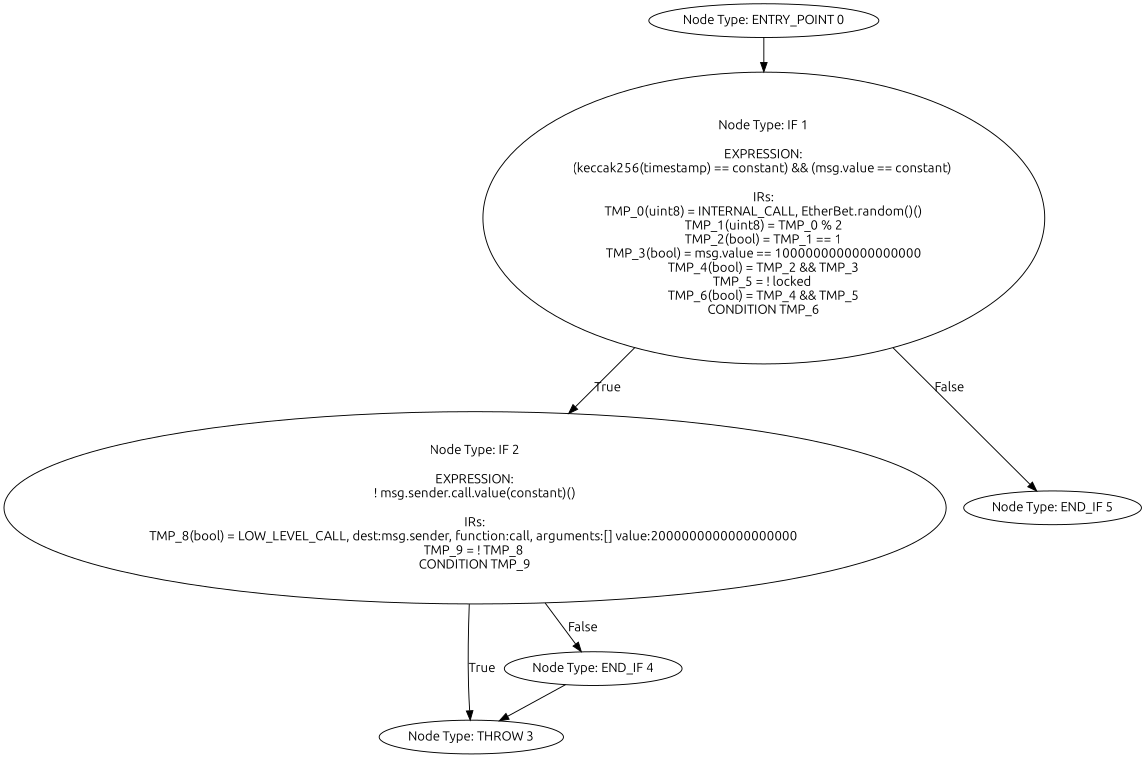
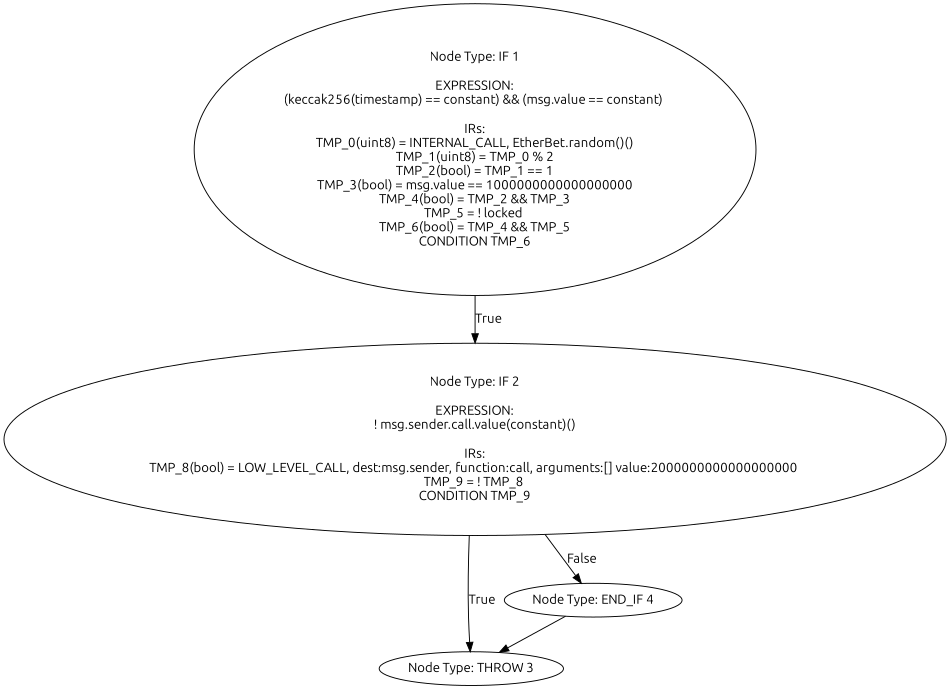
node "Node Type: ENTRY_POINT 0": removed
node "Node Type: END_IF 5": removed
